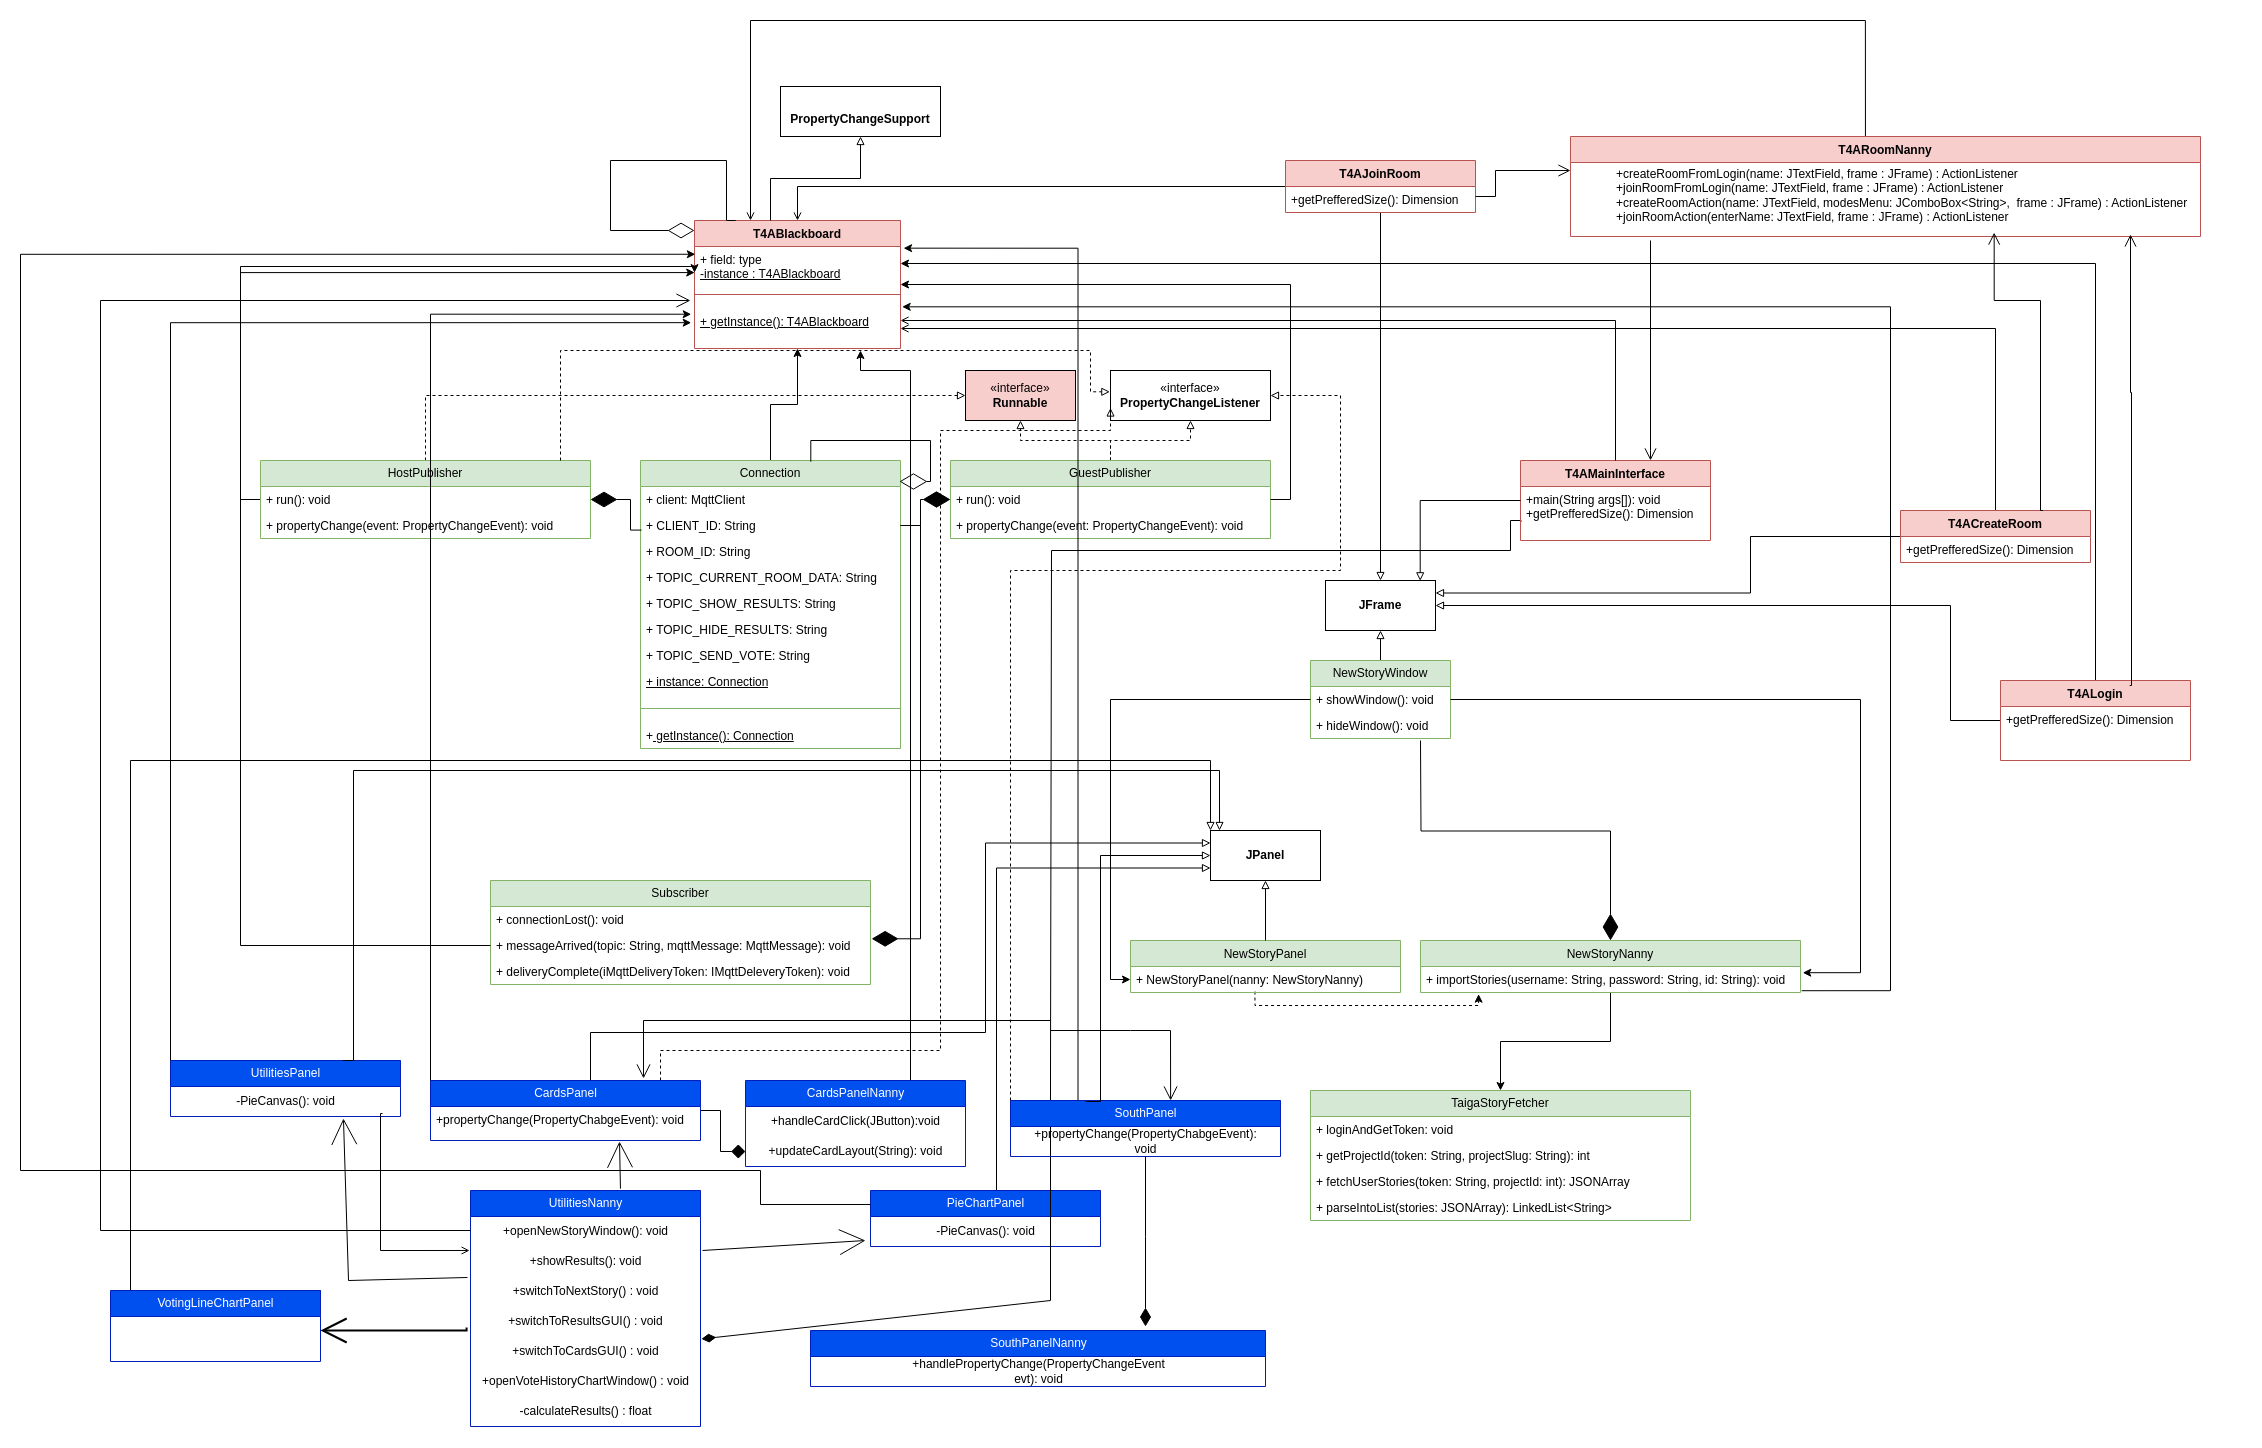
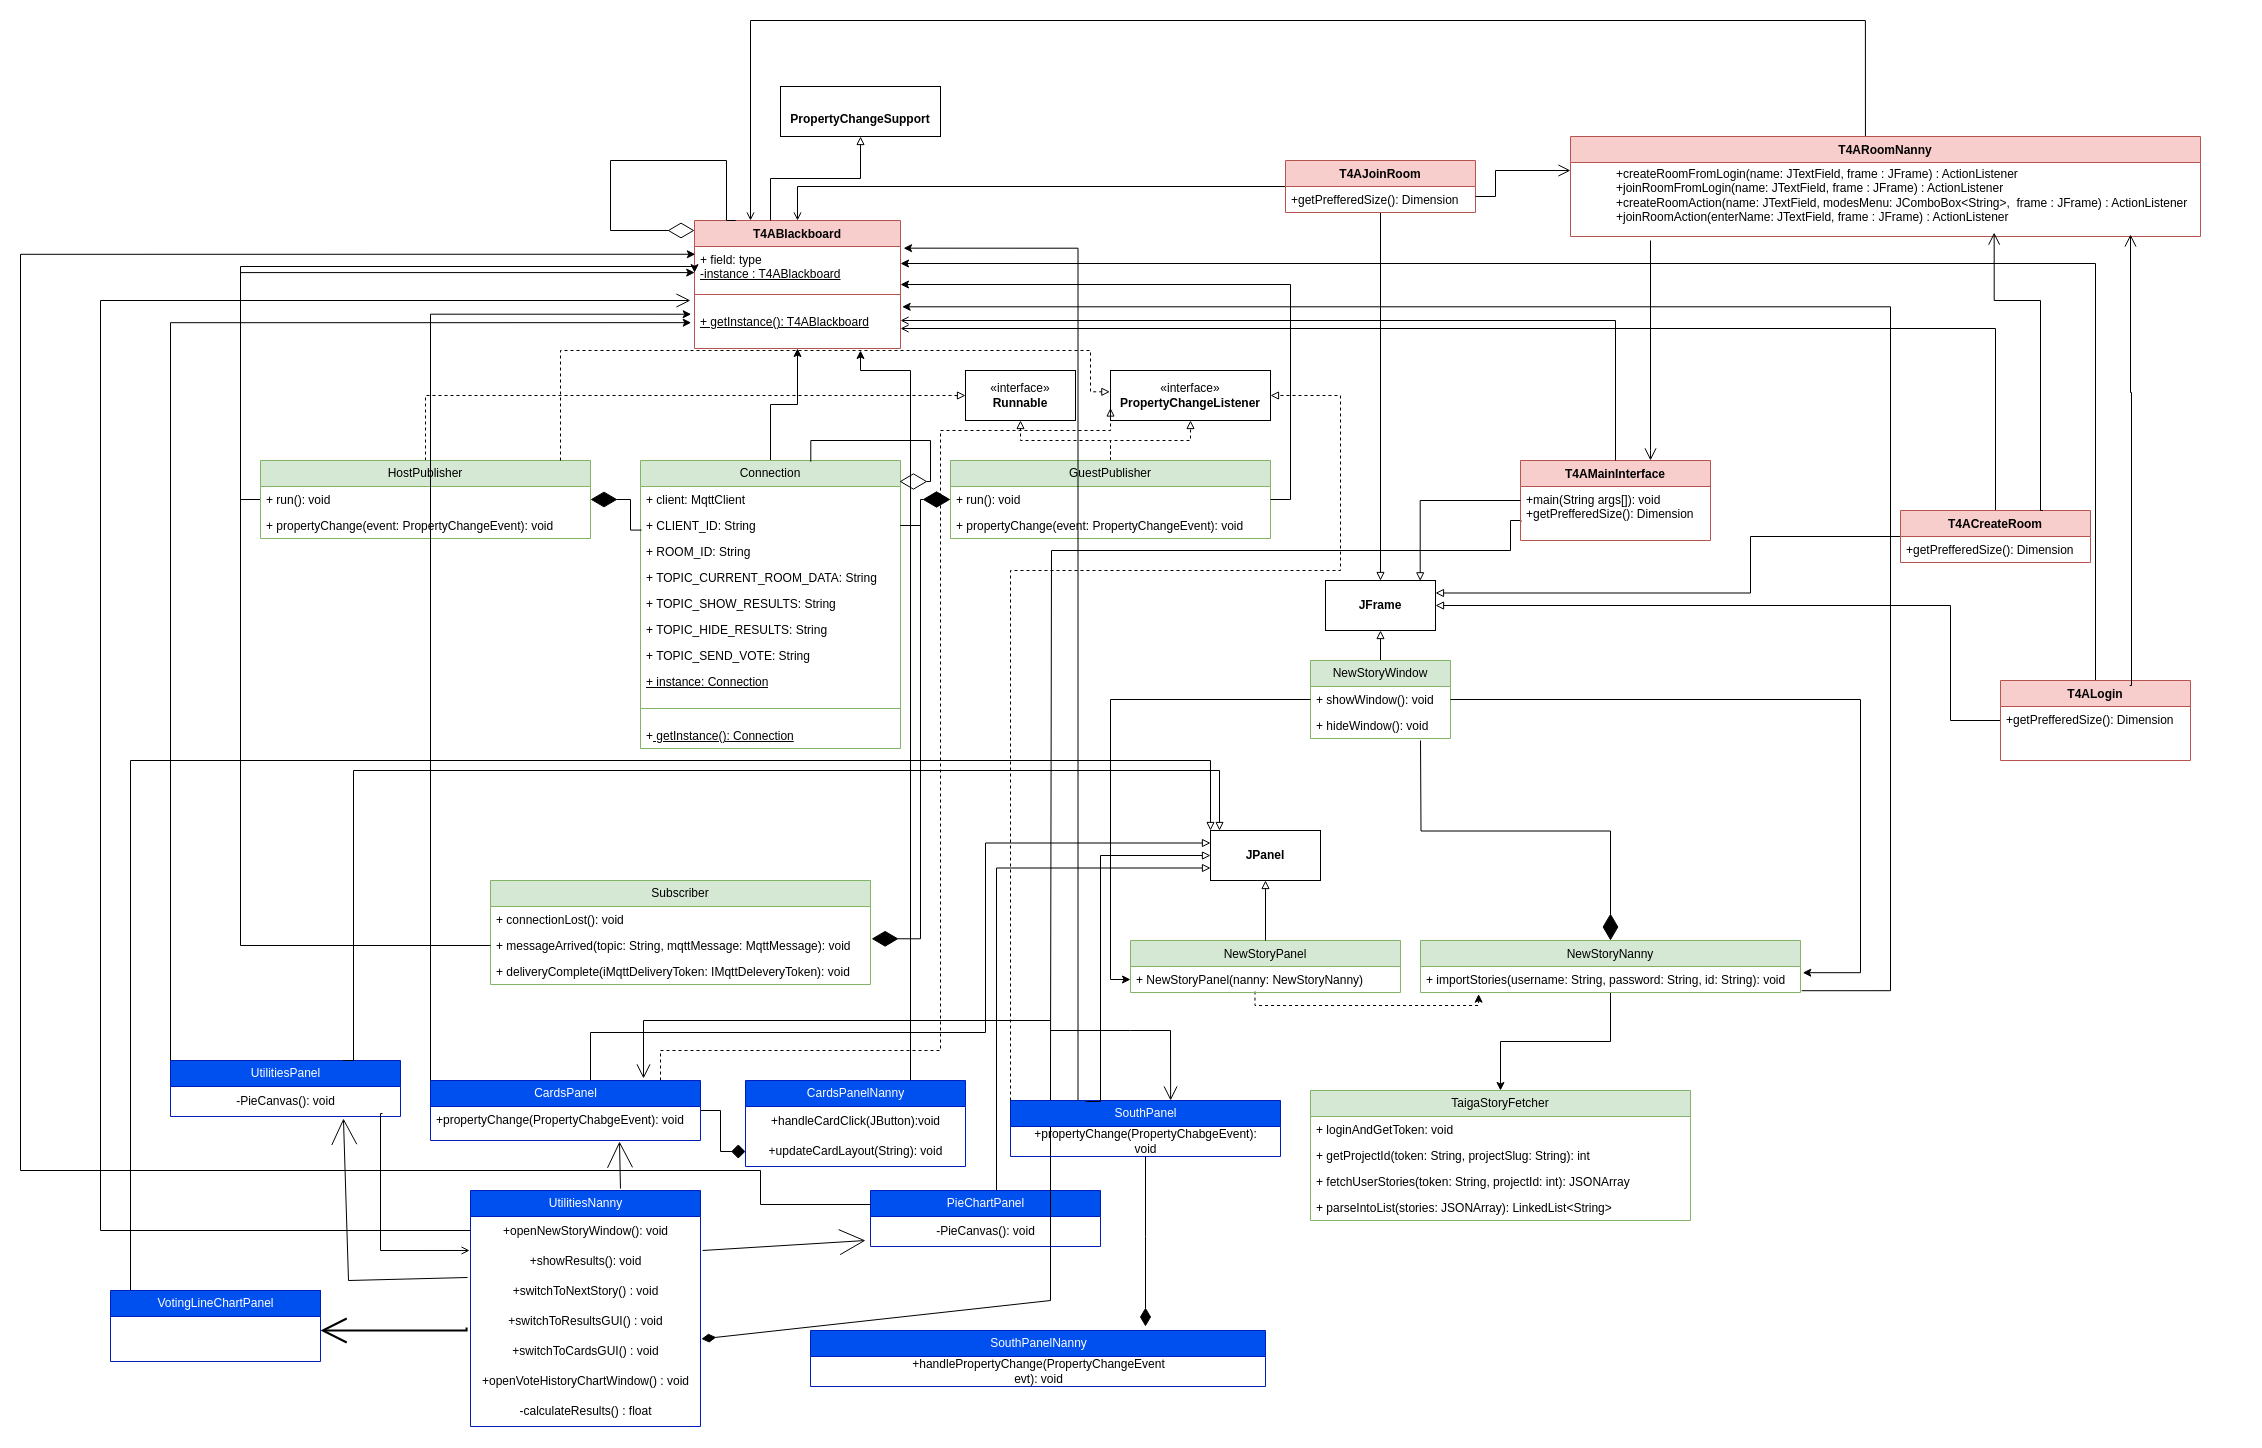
node "«interface» Runnable": fillcolor #f8cecc -> #ffffff
